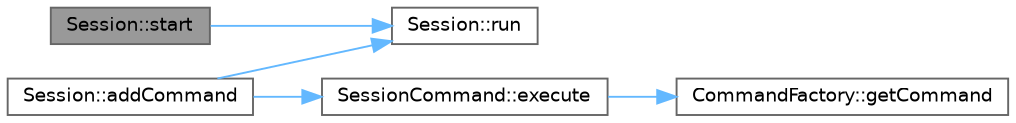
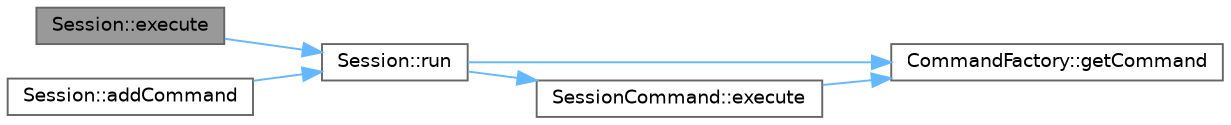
node "Session::start": label "Session::start" -> "Session::execute"
edge "Session::run" -> "CommandFactory::getCommand": added
edge "Session::addCommand" -> "SessionCommand::execute": now "Session::run" -> "SessionCommand::execute"
